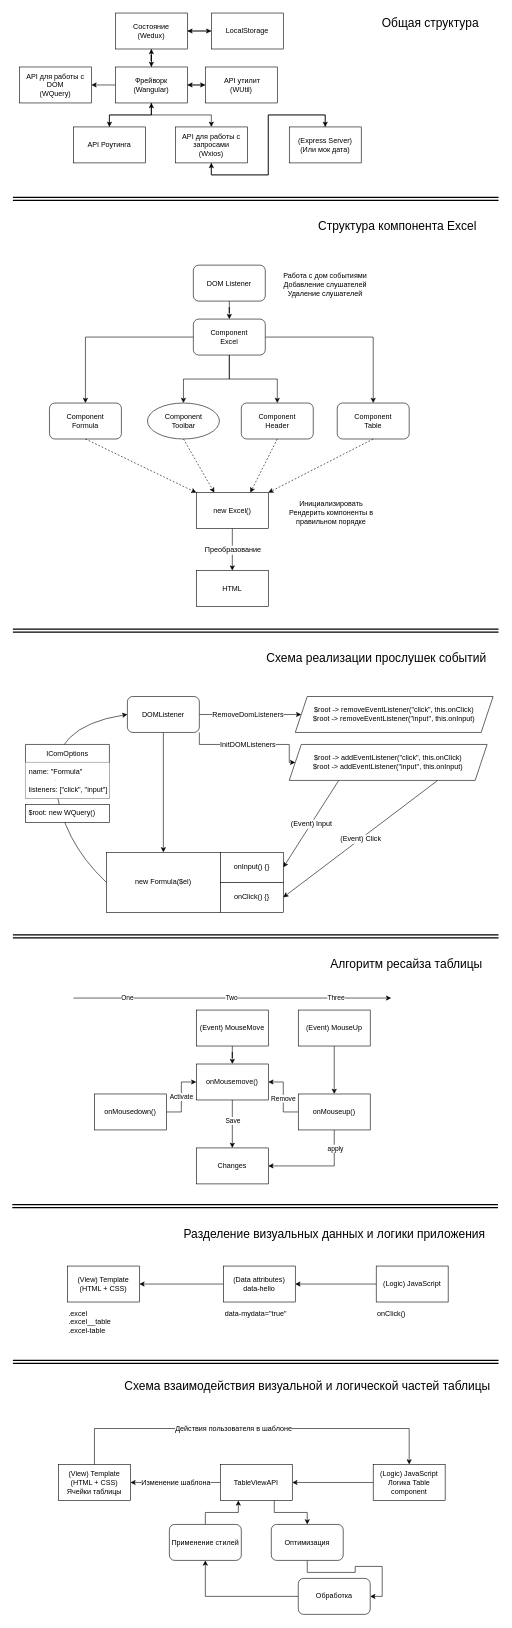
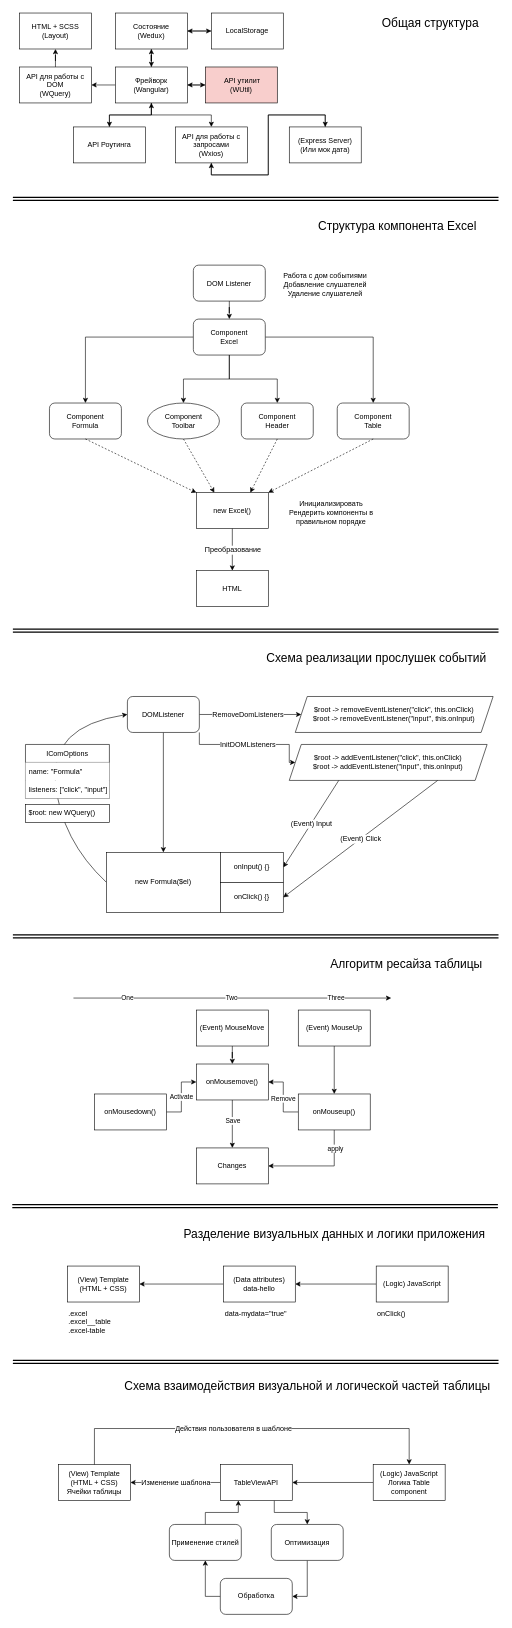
node "HTML + SCSS (Layout)": added
edge "API для работы с DOM (WQuery)" -> "HTML + SCSS (Layout)": added
node "API утилит (WUtil)": fillcolor #ffffff -> #f8cecc
node "Обработка": moved (335, 1597) -> (257, 1597)
